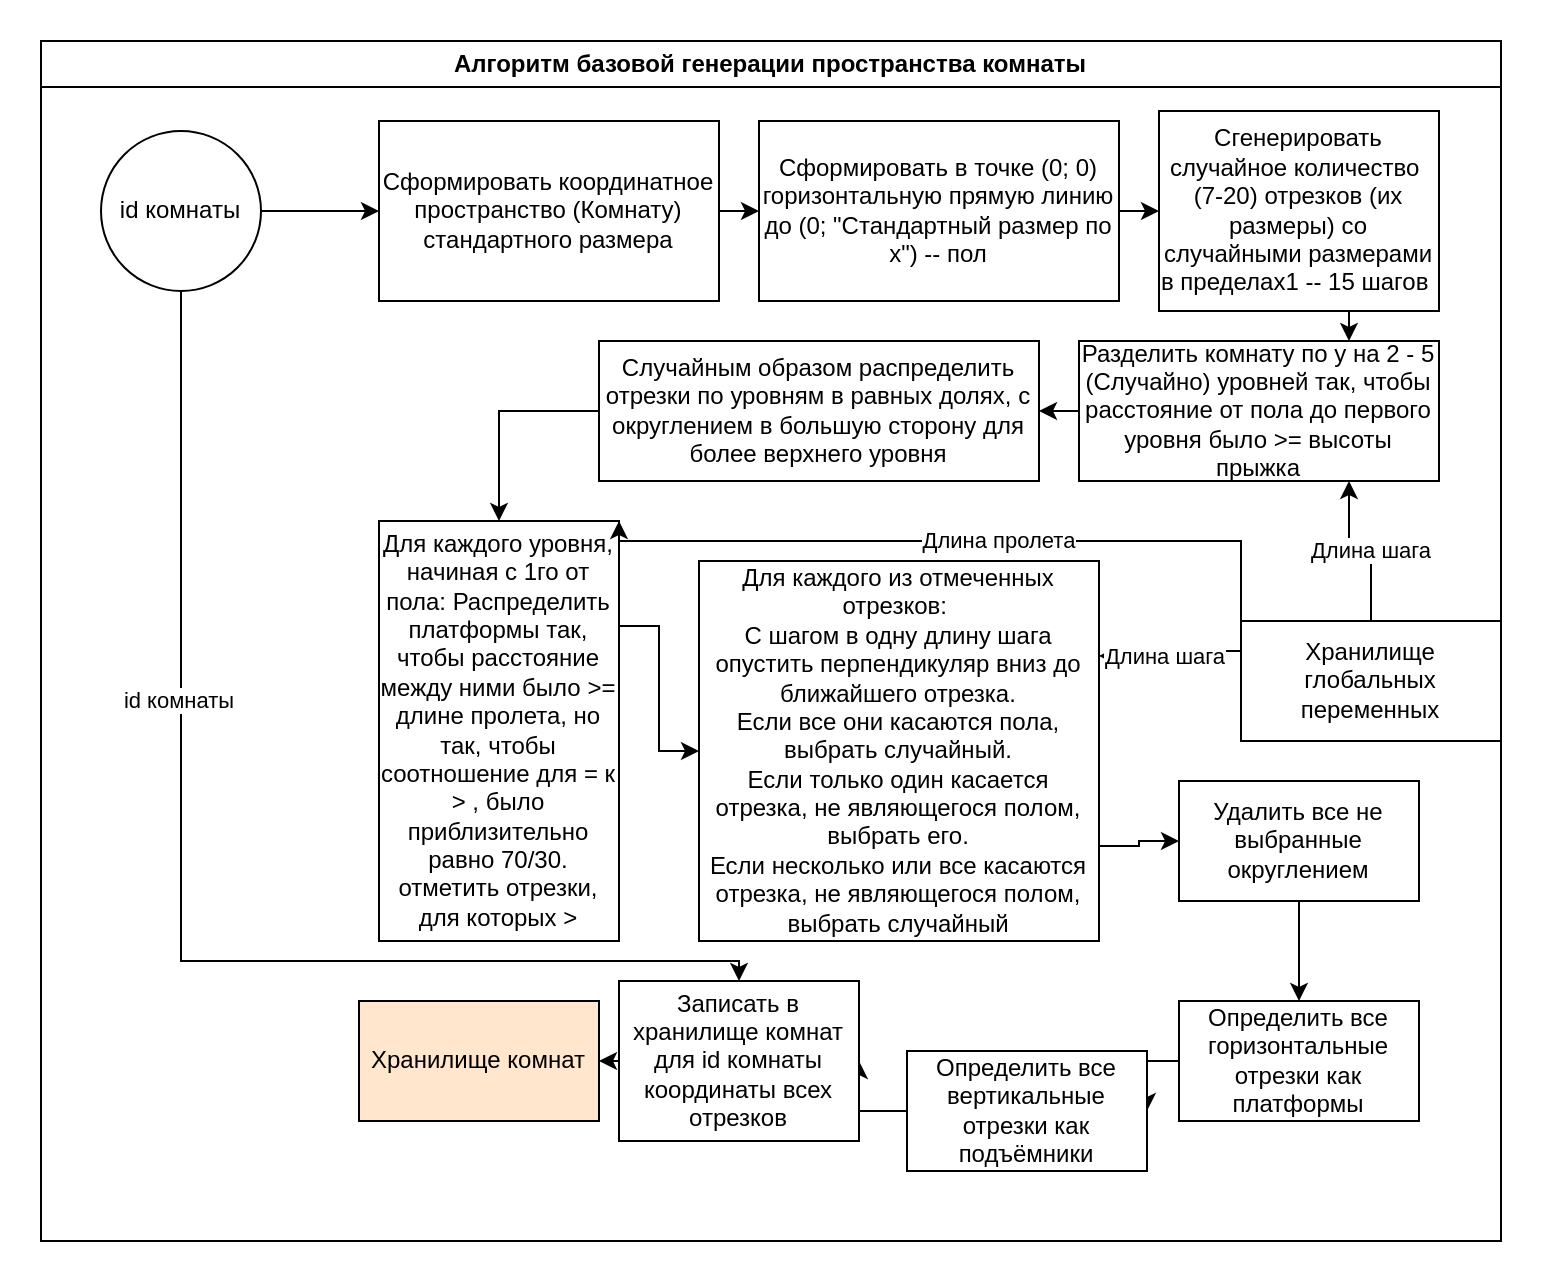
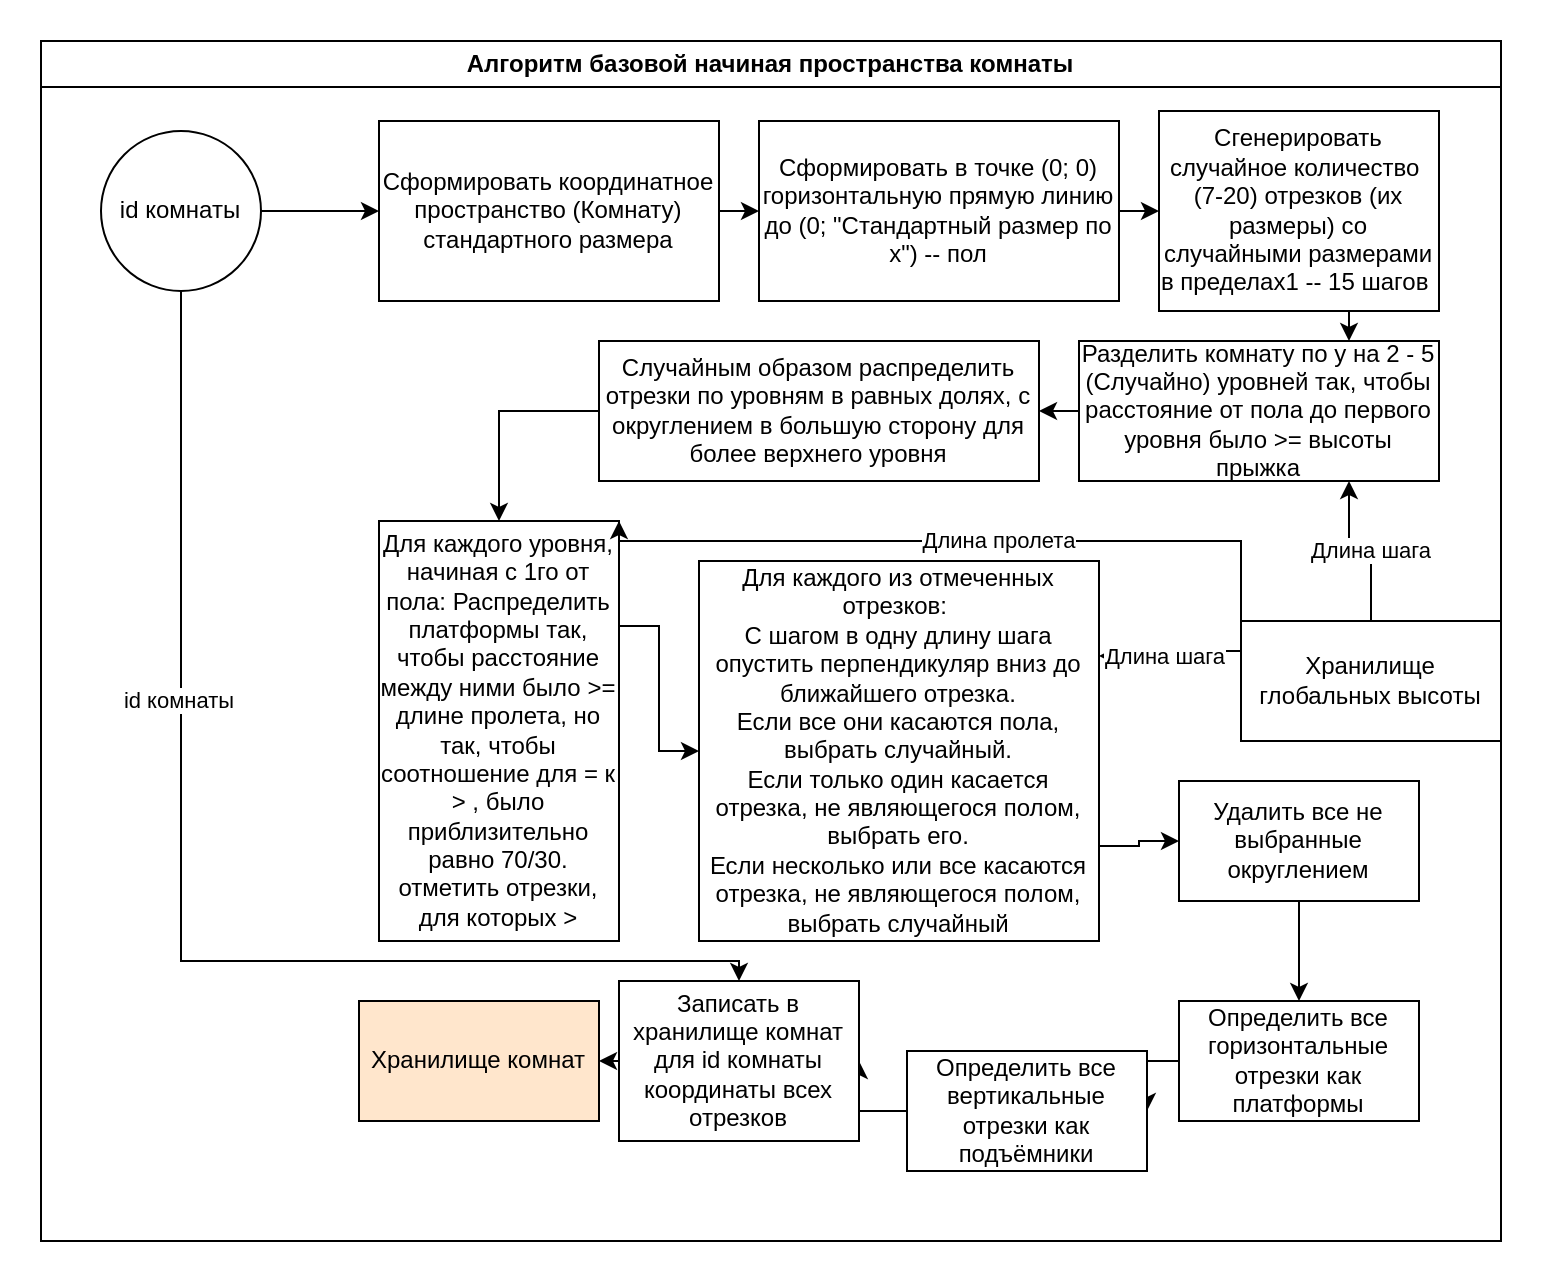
node "Алгоритм базовой генерации пространства комнаты": label "Алгоритм базовой генерации пространства комнаты" -> "Алгоритм базовой начиная пространства комнаты"
node "Хранилище глобальных переменных": label "Хранилище глобальных переменных" -> "Хранилище глобальных высоты"
